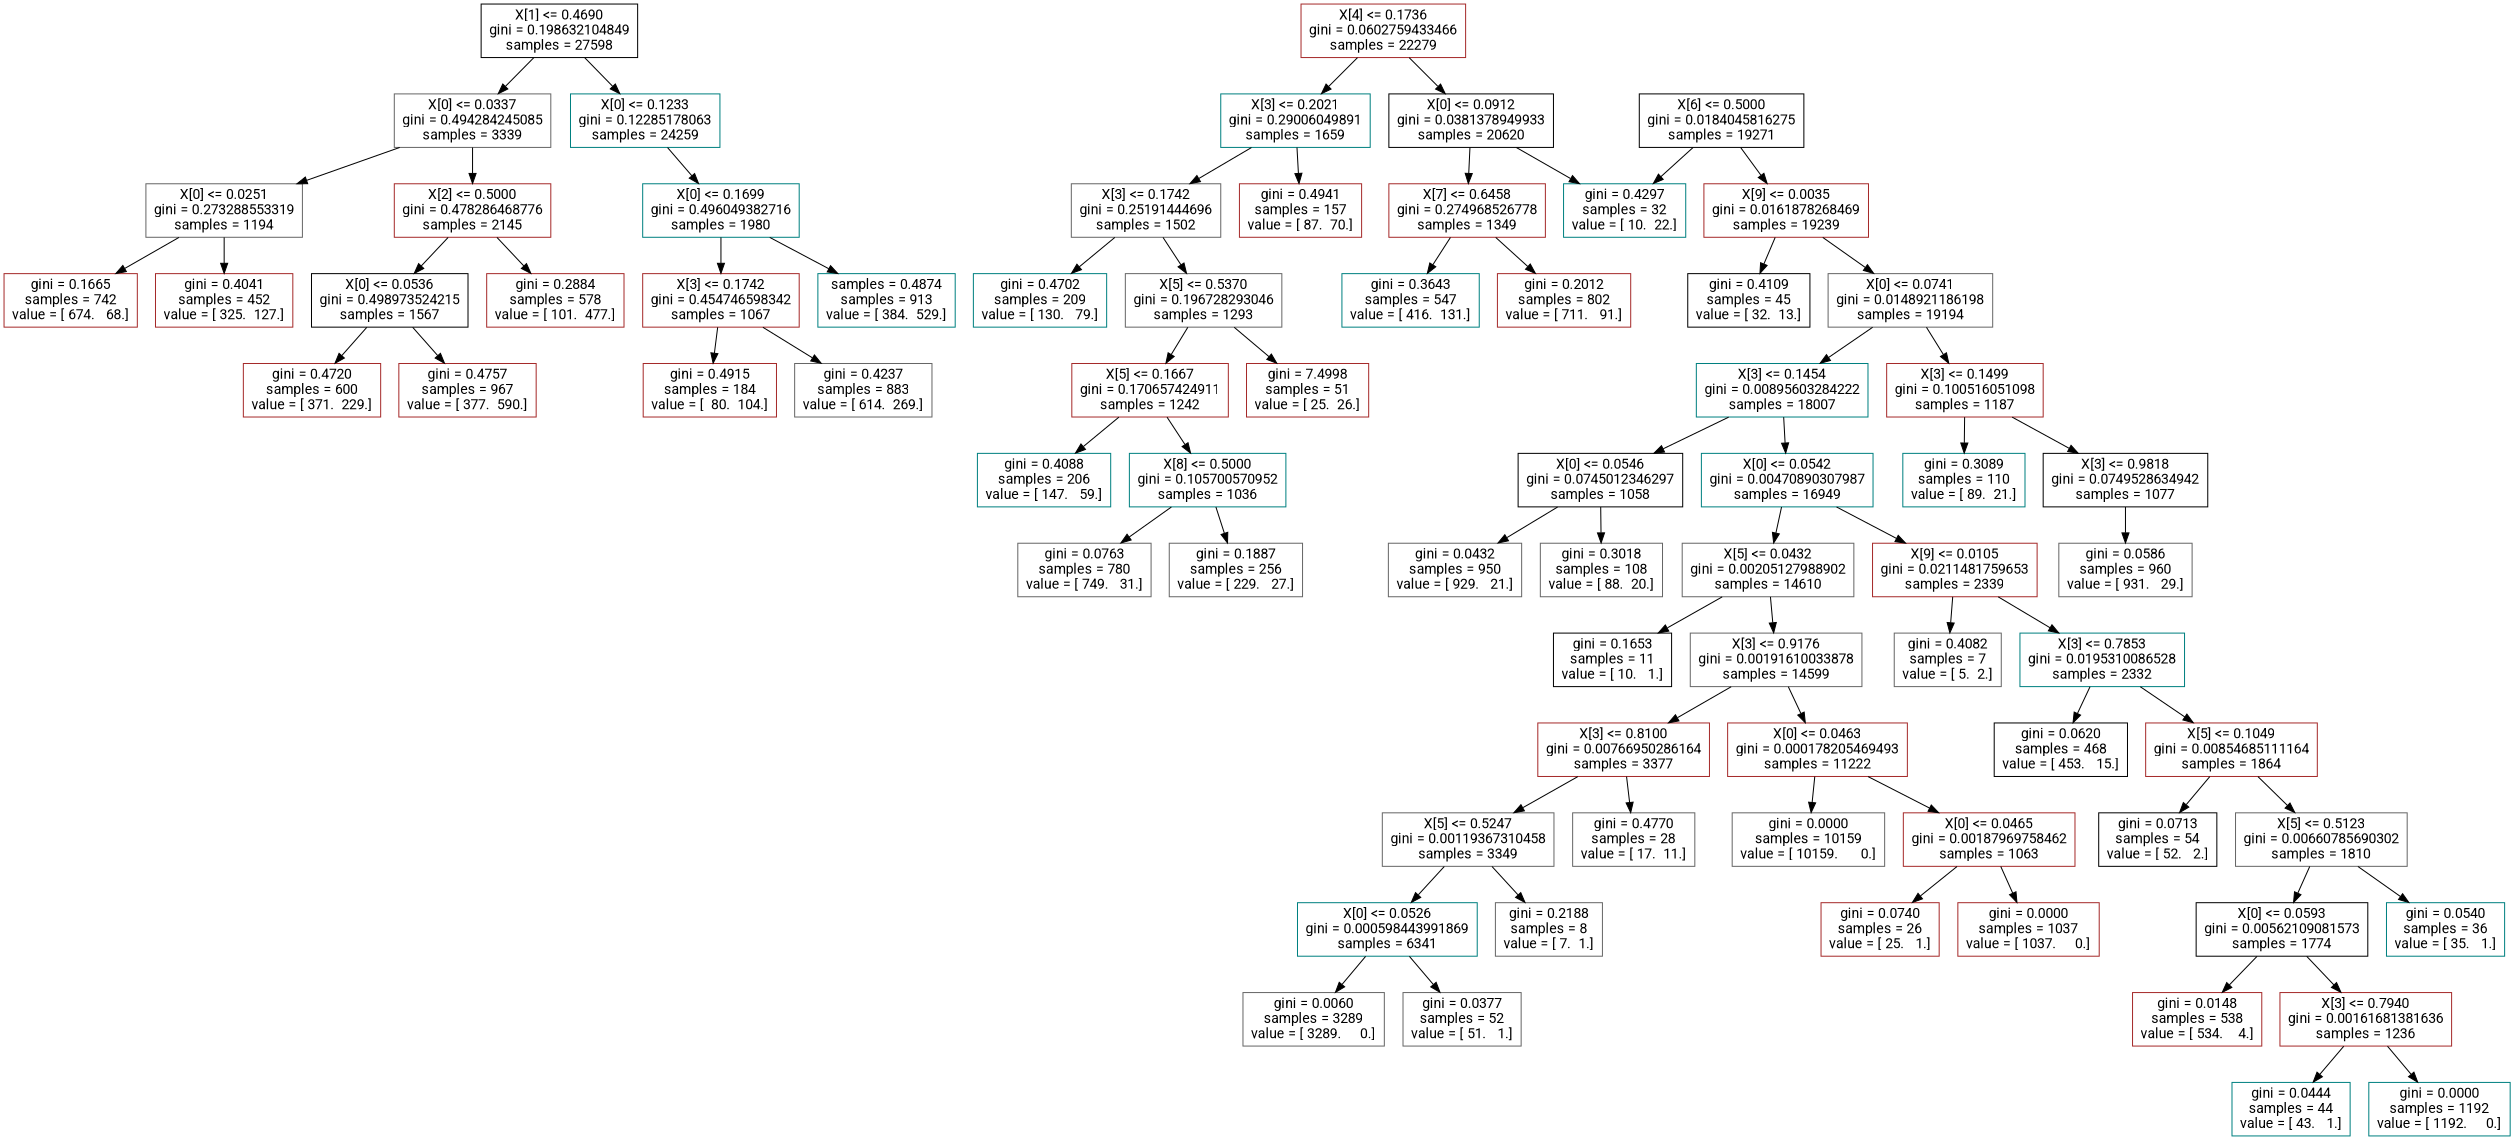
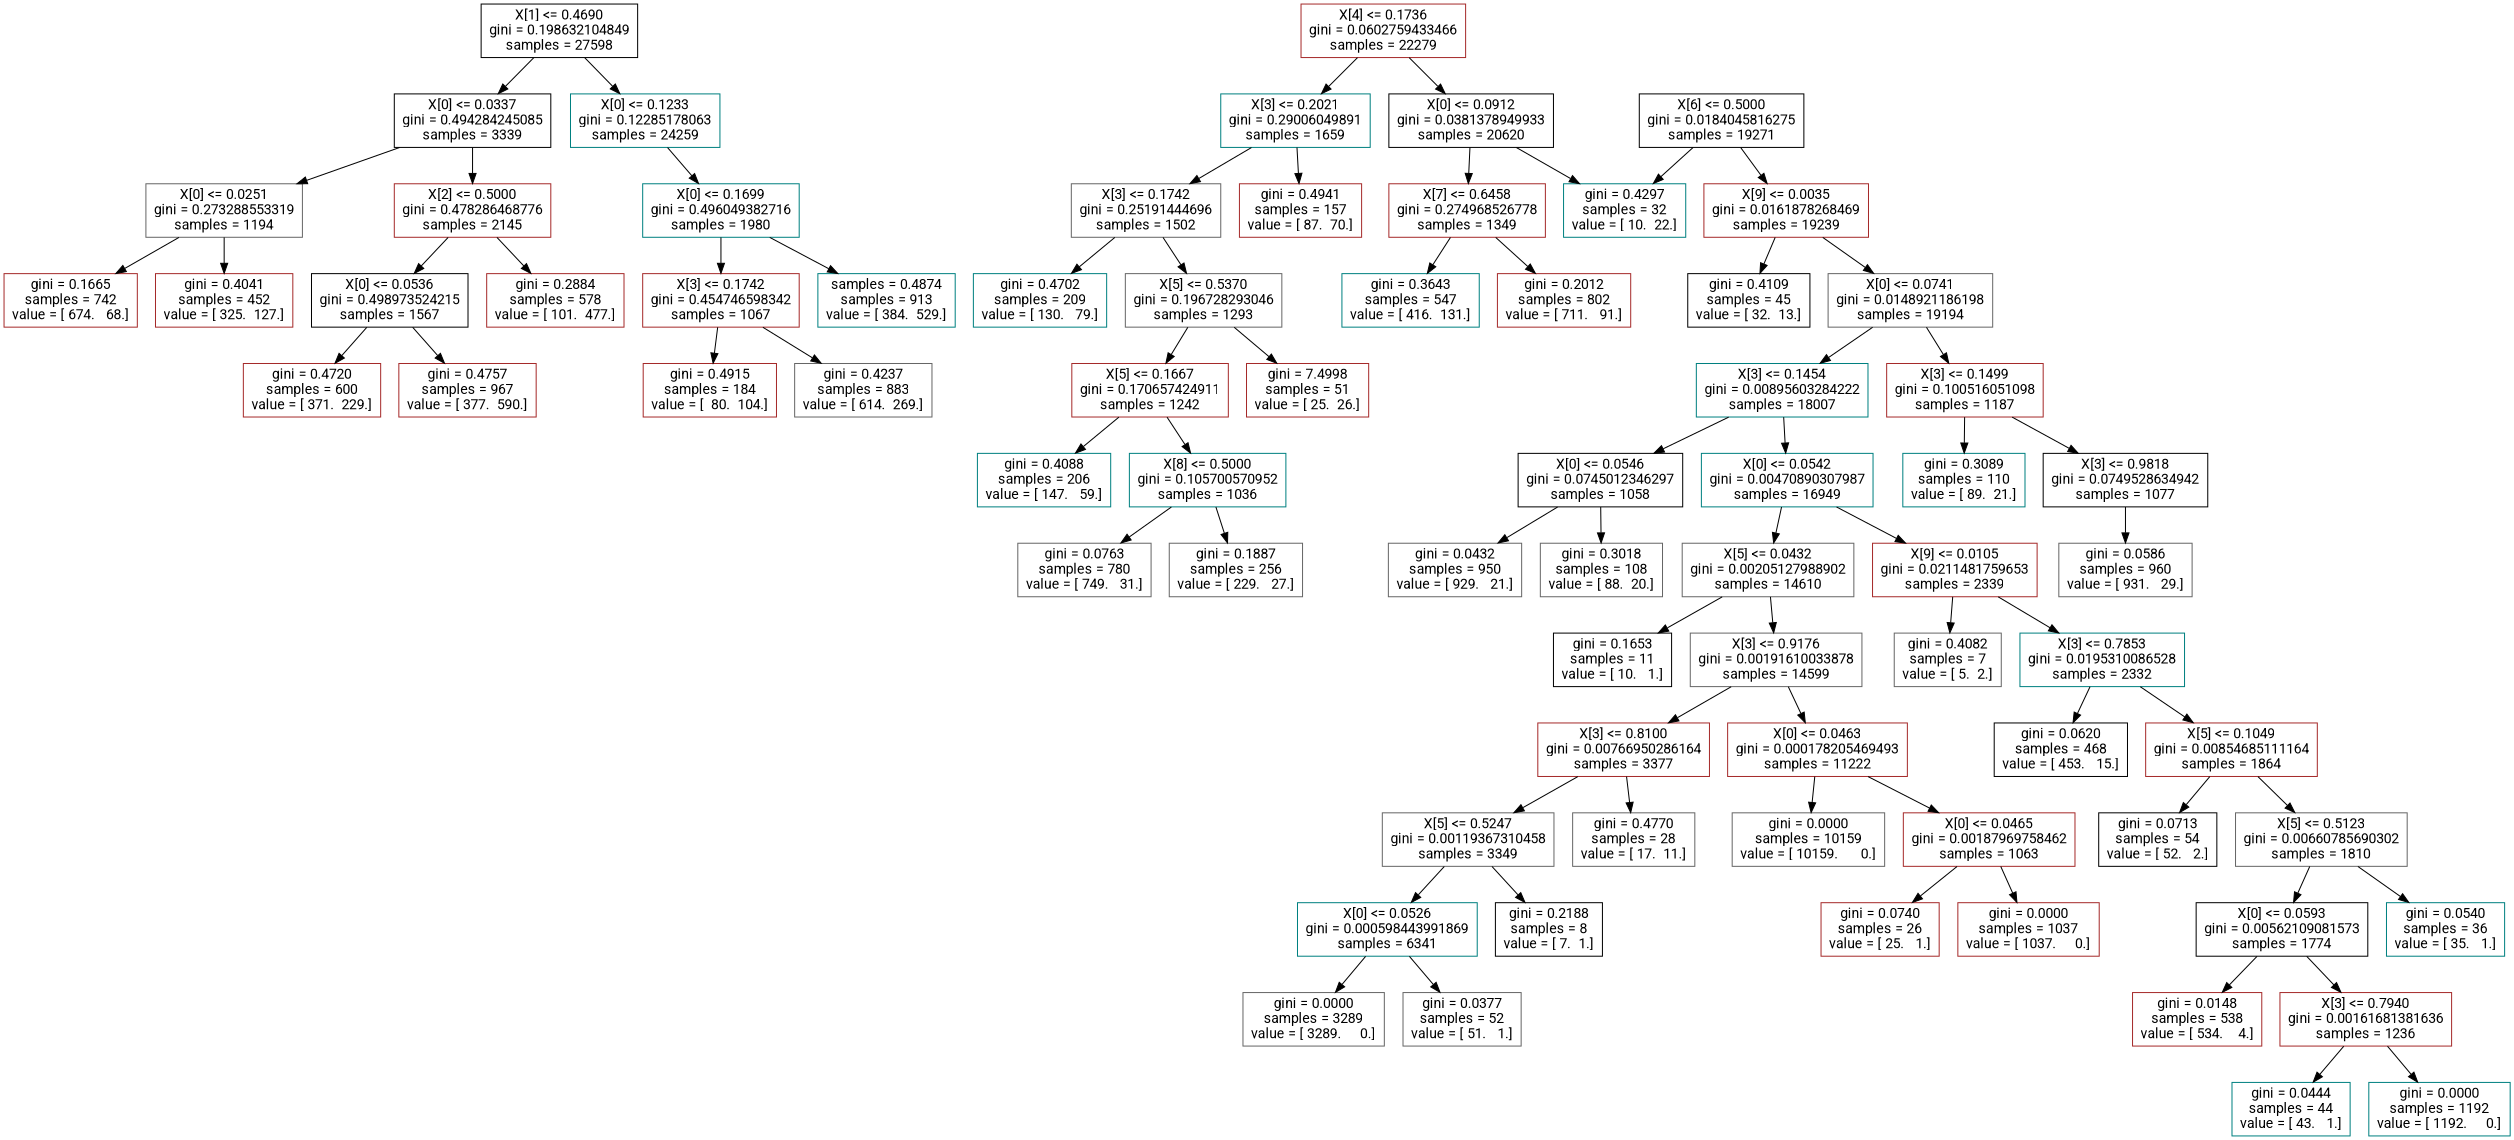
node "X[0] <= 0.0337 gini = 0.494284245085 samples = 3339": color gray40 -> black
node "gini = 0.2188 samples = 8 value = [ 7.  1.]": color gray40 -> black
node "gini = 0.0060 samples = 3289 value = [ 3289.     0.]": label "gini = 0.0060 samples = 3289 value = [ 3289.     0.]" -> "gini = 0.0000 samples = 3289 value = [ 3289.     0.]"
